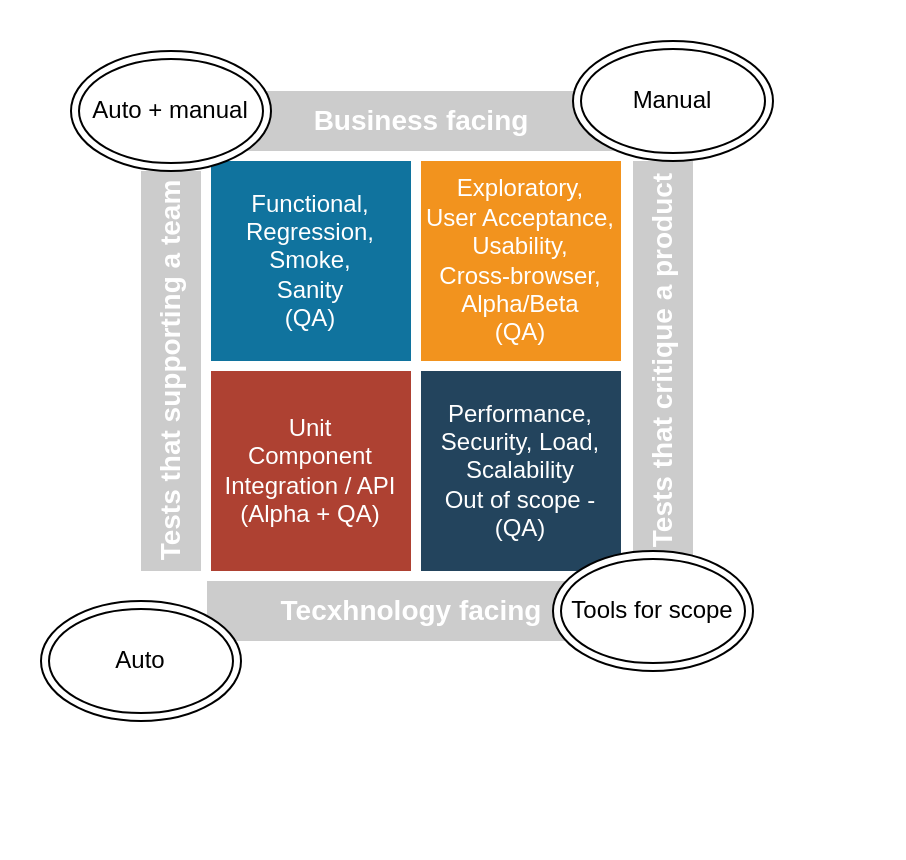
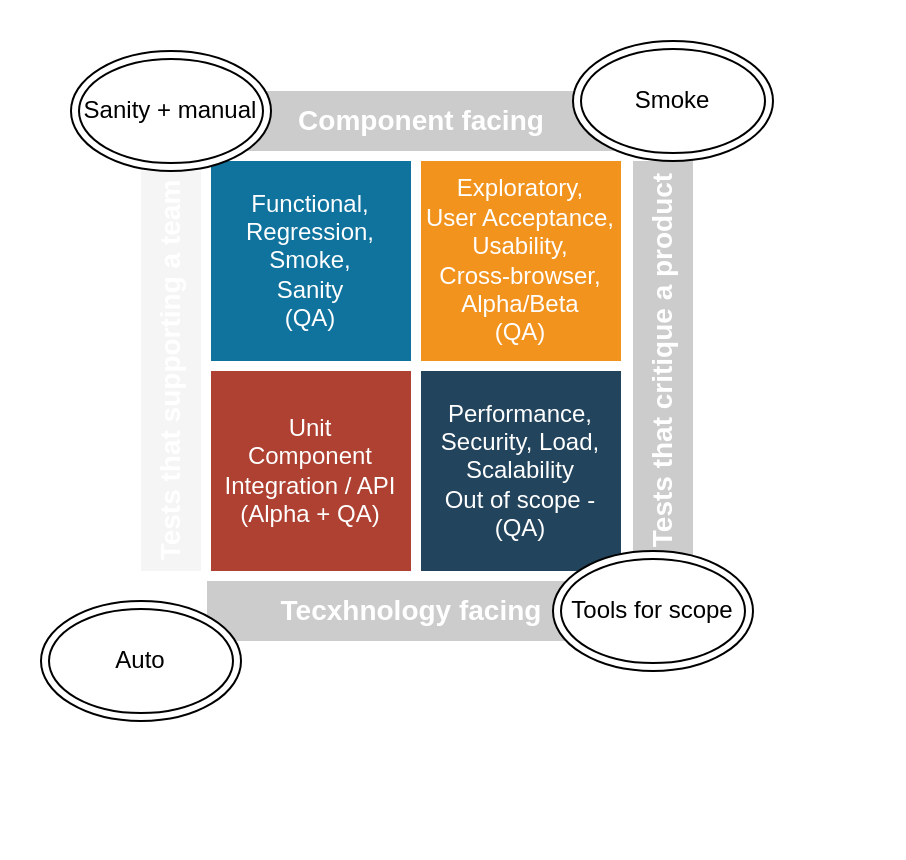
node "Manual": label "Manual" -> "Smoke"
node "Auto + manual": label "Auto + manual" -> "Sanity + manual"
node "Business facing": label "Business facing" -> "Component facing"
node "Tests that supporting a team": fillcolor #cccccc -> #f5f5f5
